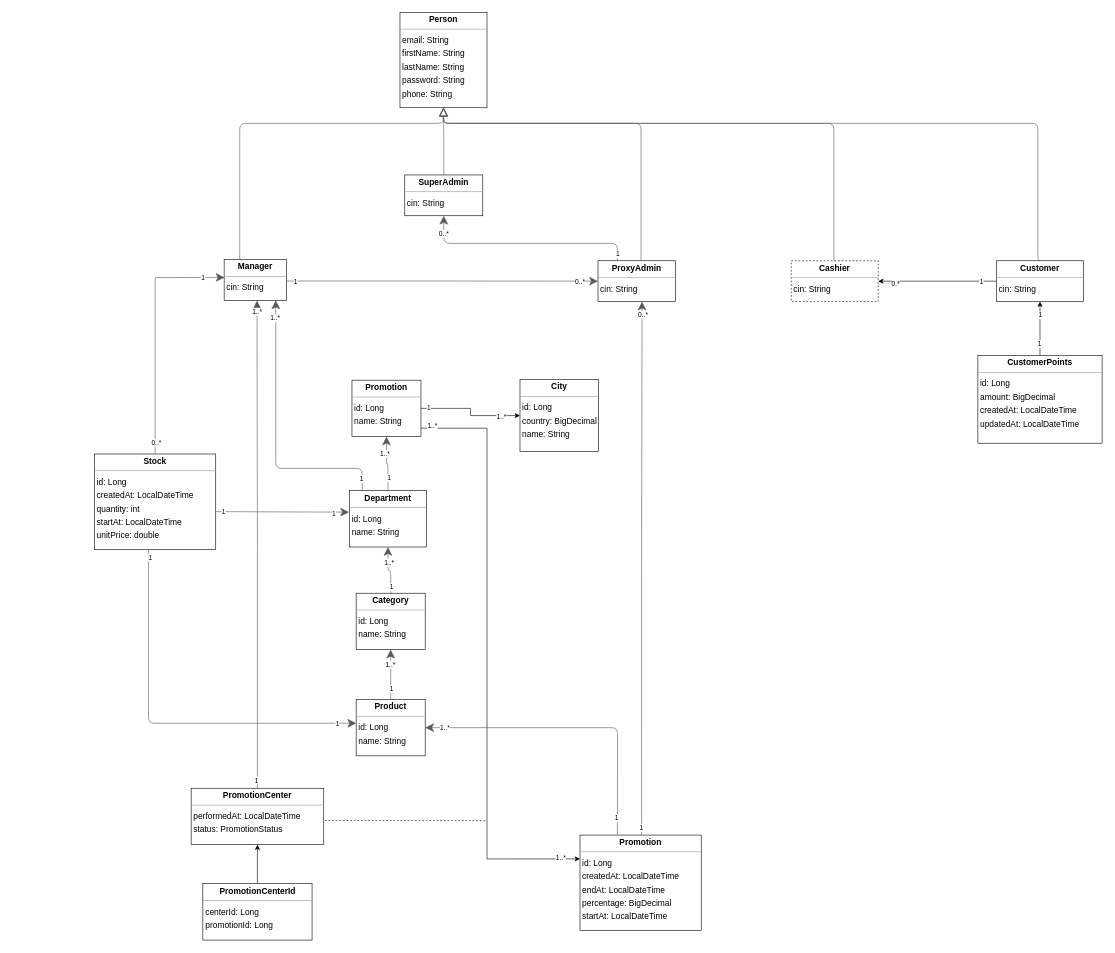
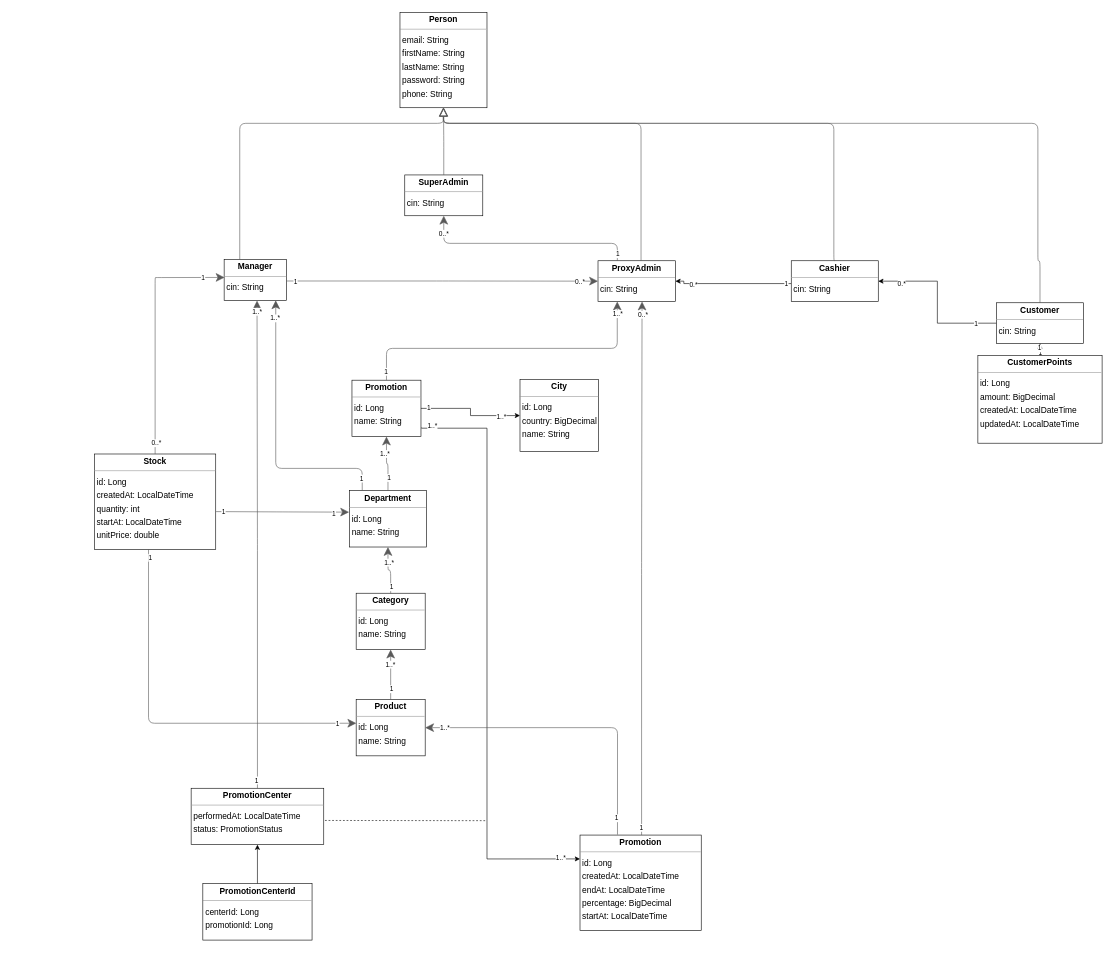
node "Cashier cin: String": style dashed -> solid
node "Customer cin: String": moved (1040, 281) -> (1040, 323)
edge "Cashier cin: String" -> "ProxyAdmin cin: String": added, labels "1", "0.*"
edge "Promotion id: Long name: String" -> "ProxyAdmin cin: String": added, labels "1", "1..*"
